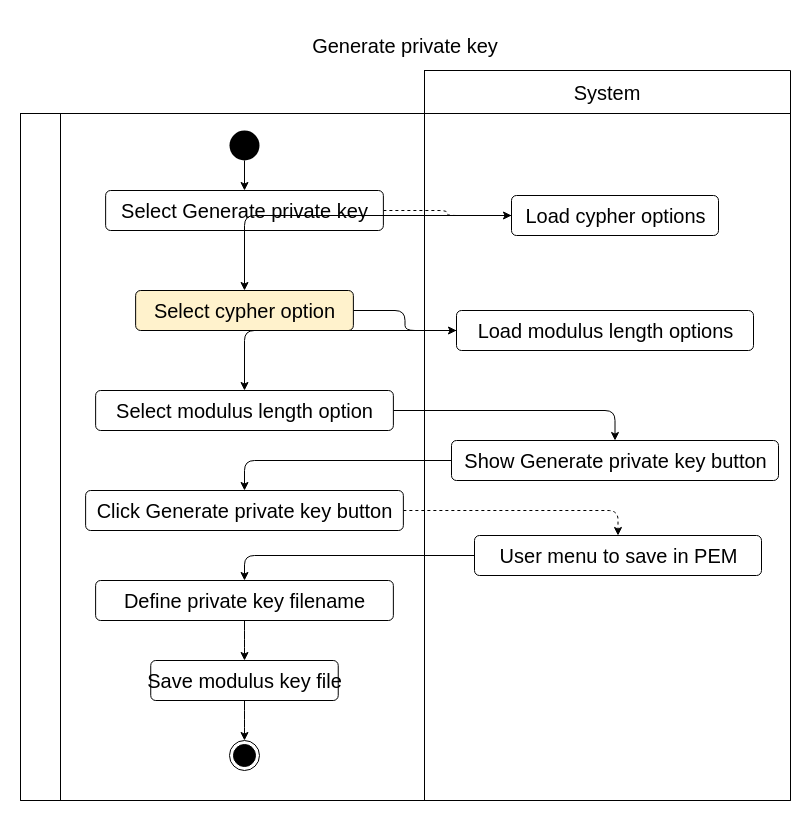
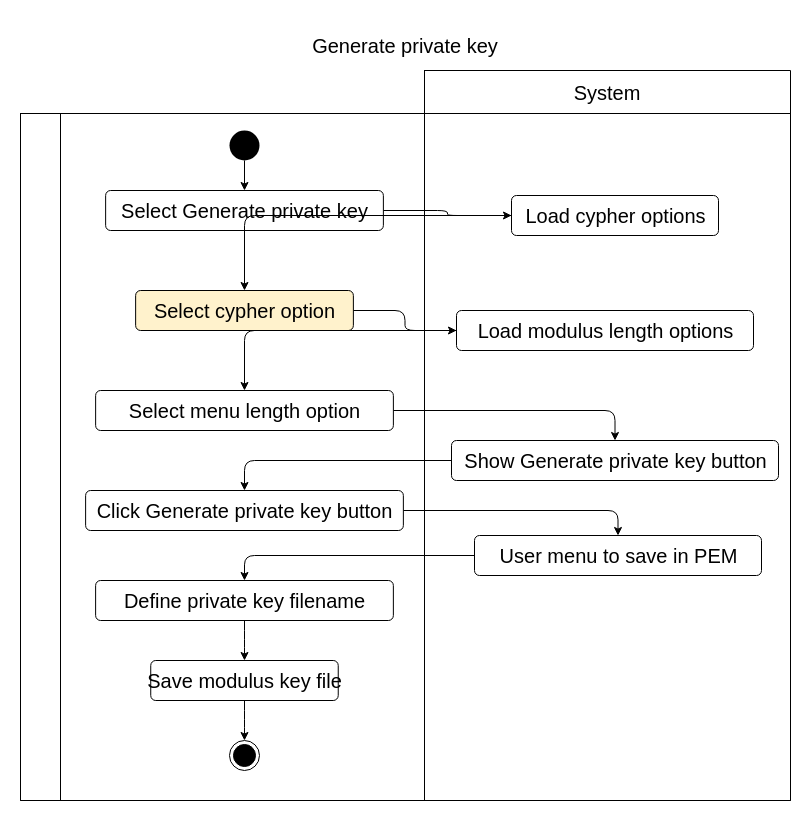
edge "Select Generate private key" -> "Load cypher options": style dashed -> solid
node "Select modulus length option": label "Select modulus length option" -> "Select menu length option"
edge "Click Generate private key button" -> "User menu to save in PEM": style dashed -> solid
